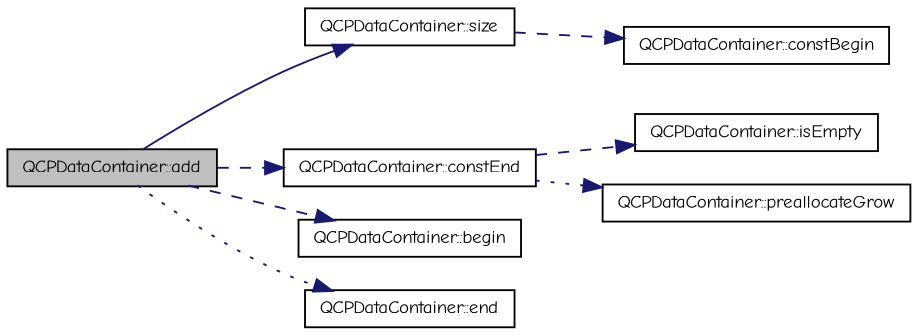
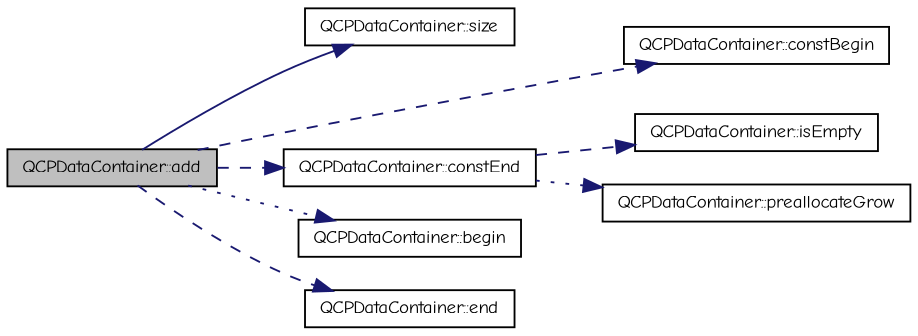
edge "QCPDataContainer::size" -> "QCPDataContainer::constBegin": now "QCPDataContainer::add" -> "QCPDataContainer::constBegin"
edge "QCPDataContainer::add" -> "QCPDataContainer::begin": style dashed -> dotted
edge "QCPDataContainer::add" -> "QCPDataContainer::end": style dotted -> dashed
